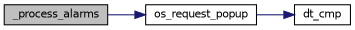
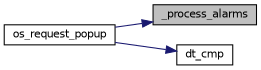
edge "_process_alarms" -> "os_request_popup": reversed
